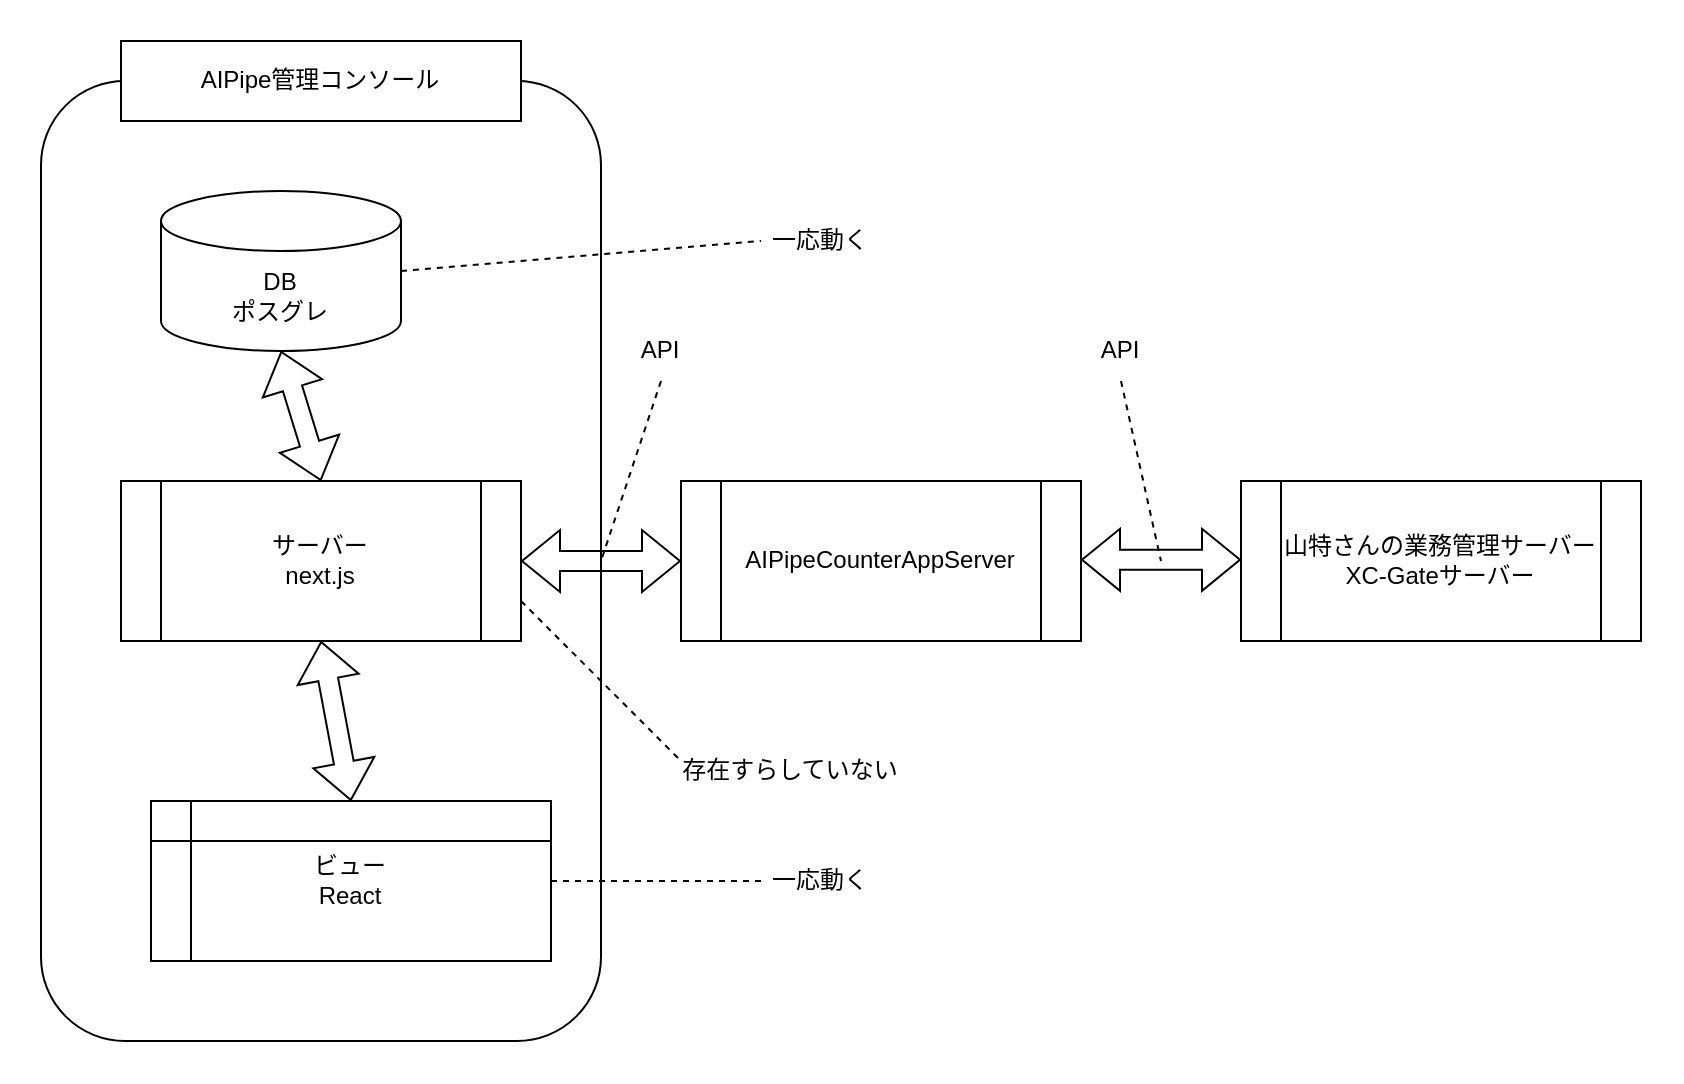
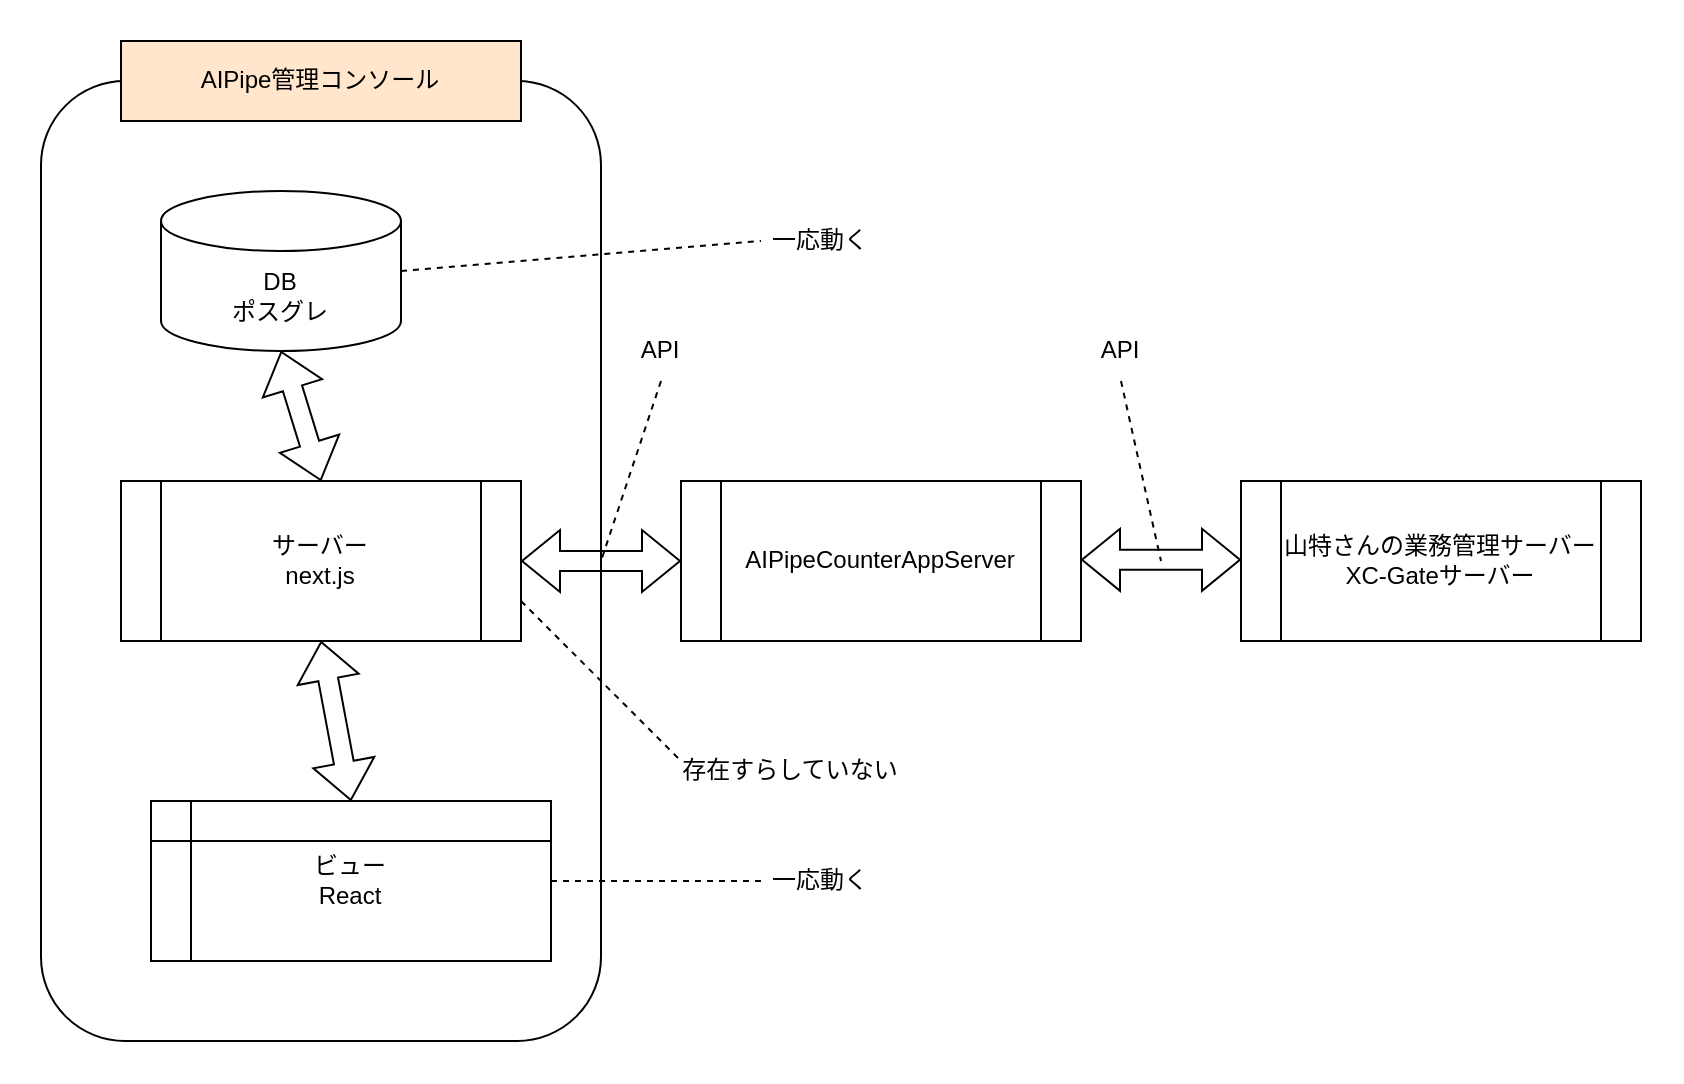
node "AIPipe管理コンソール": fillcolor #ffffff -> #ffe6cc
